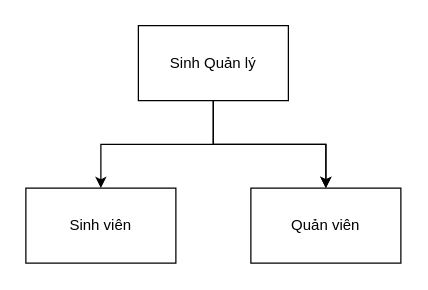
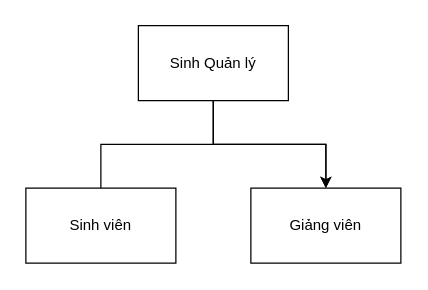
edge "Sinh Quản lý" -> "Sinh viên": arrowhead classic -> none
node "Quản viên": label "Quản viên" -> "Giảng viên"
